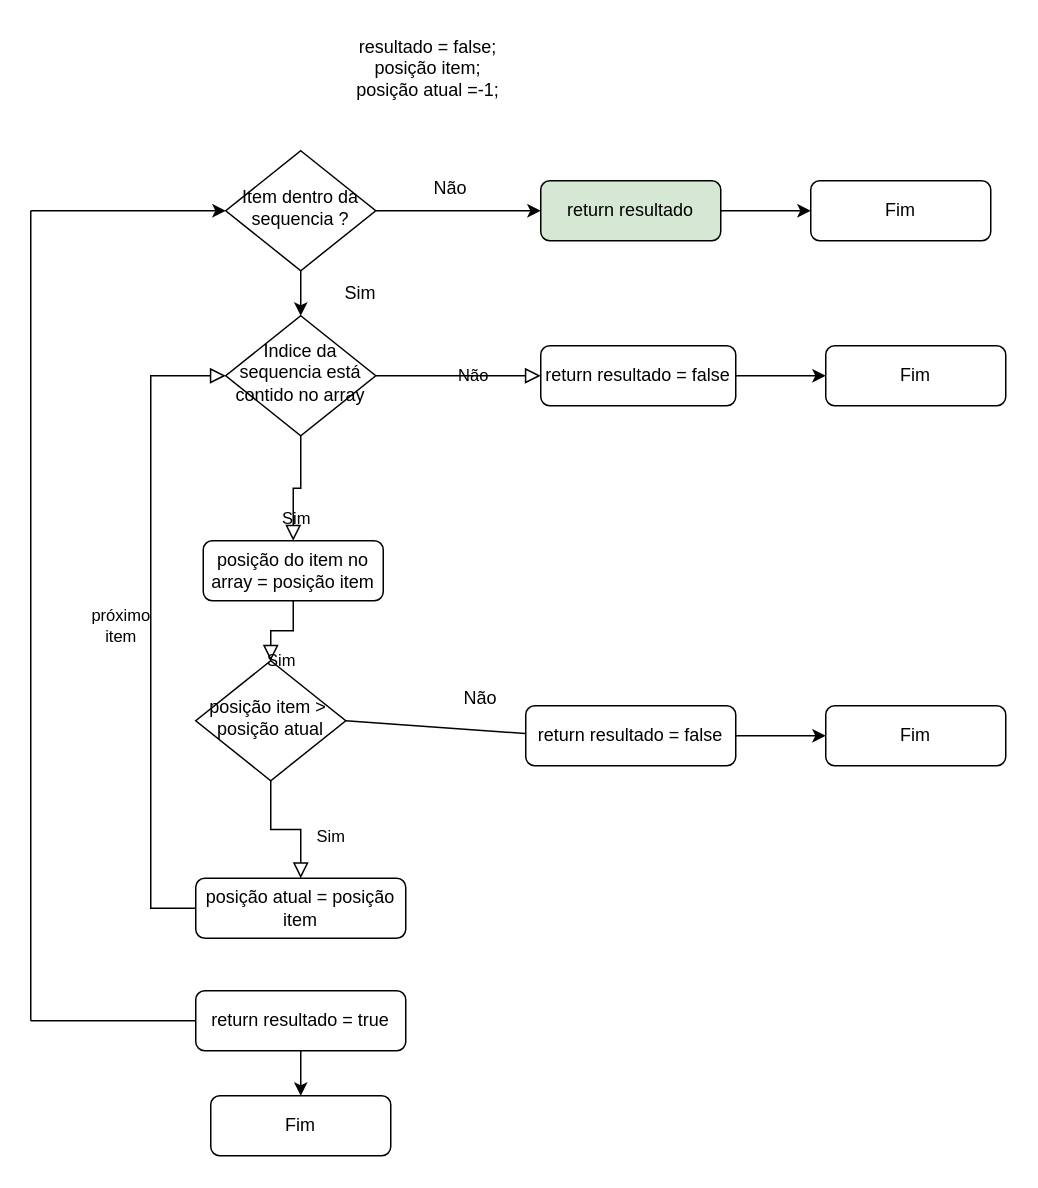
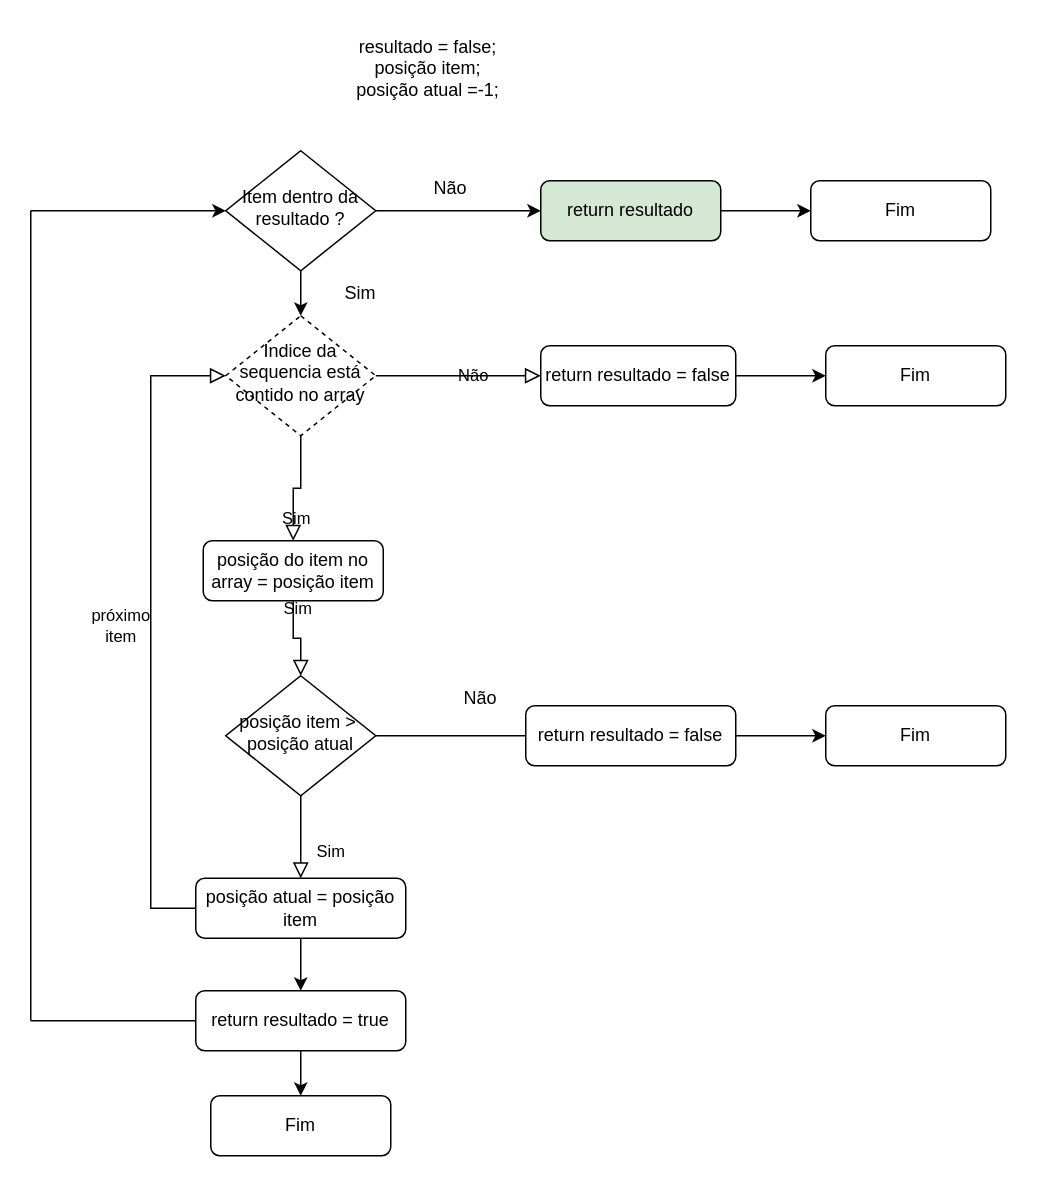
node "Item dentro da sequencia ?": label "Item dentro da sequencia ?" -> "Item dentro da resultado ?"
node "Indice da sequencia está contido no array": style solid -> dashed
node "posição item > posição atual": moved (271, 721) -> (301, 736)
edge "posição atual = posição item" -> "return resultado = true": added
